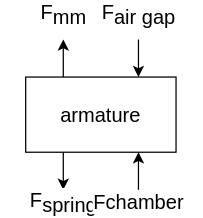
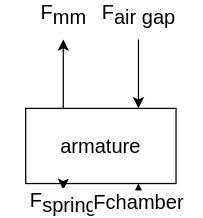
node "armature": moved (101, 114) -> (101, 146)
